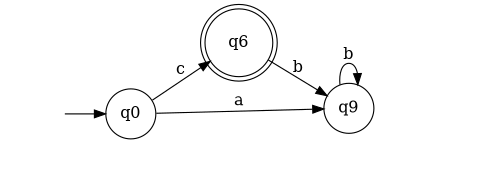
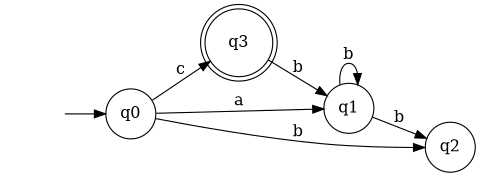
node "q6": label "q6" -> "q3"
node "q9": label "q9" -> "q1"
node "q2": added
